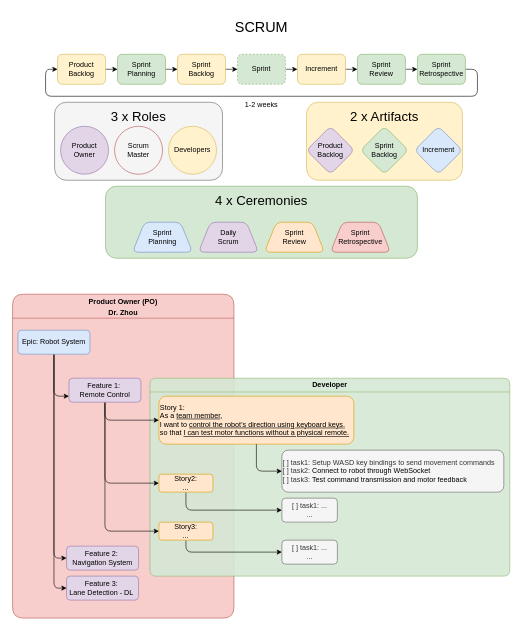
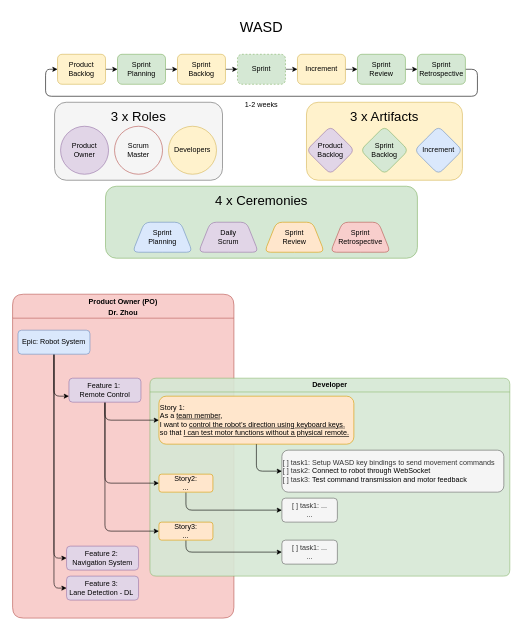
node "SCRUM": label "SCRUM" -> "WASD"
node "2 x Artifacts": label "2 x Artifacts" -> "3 x Artifacts"
